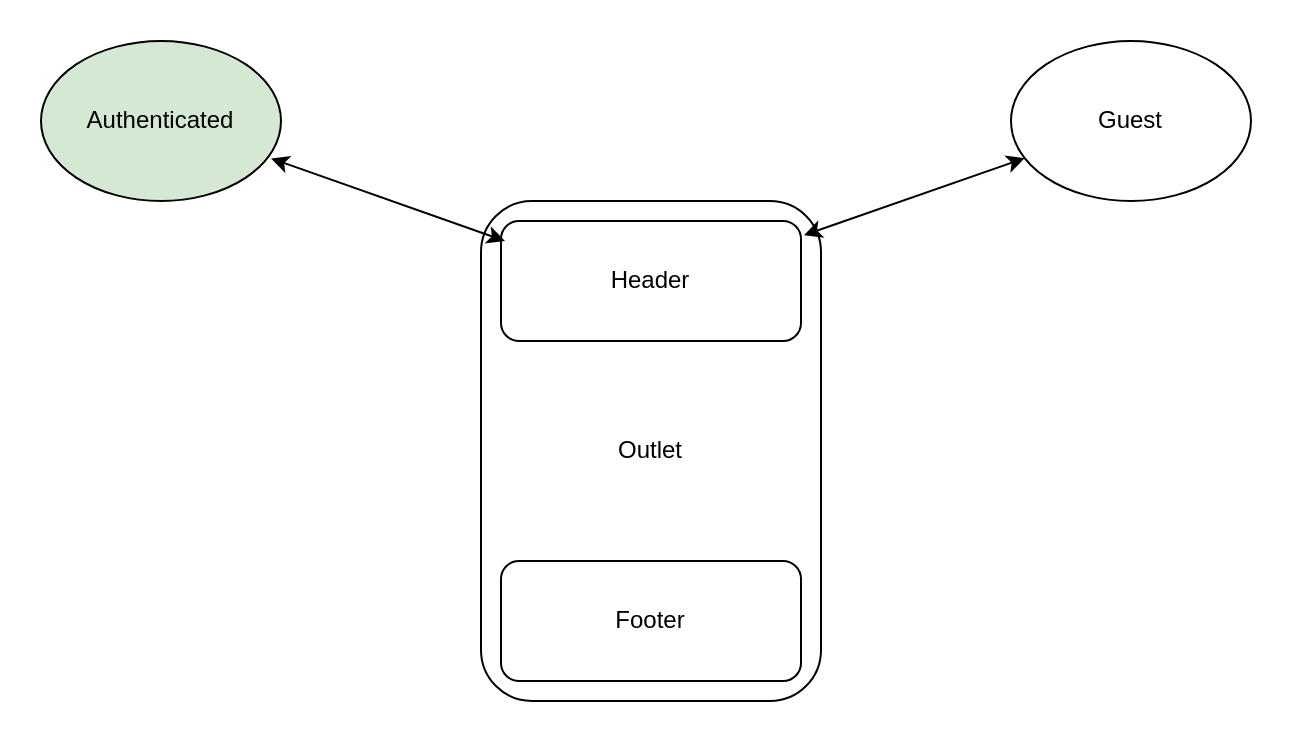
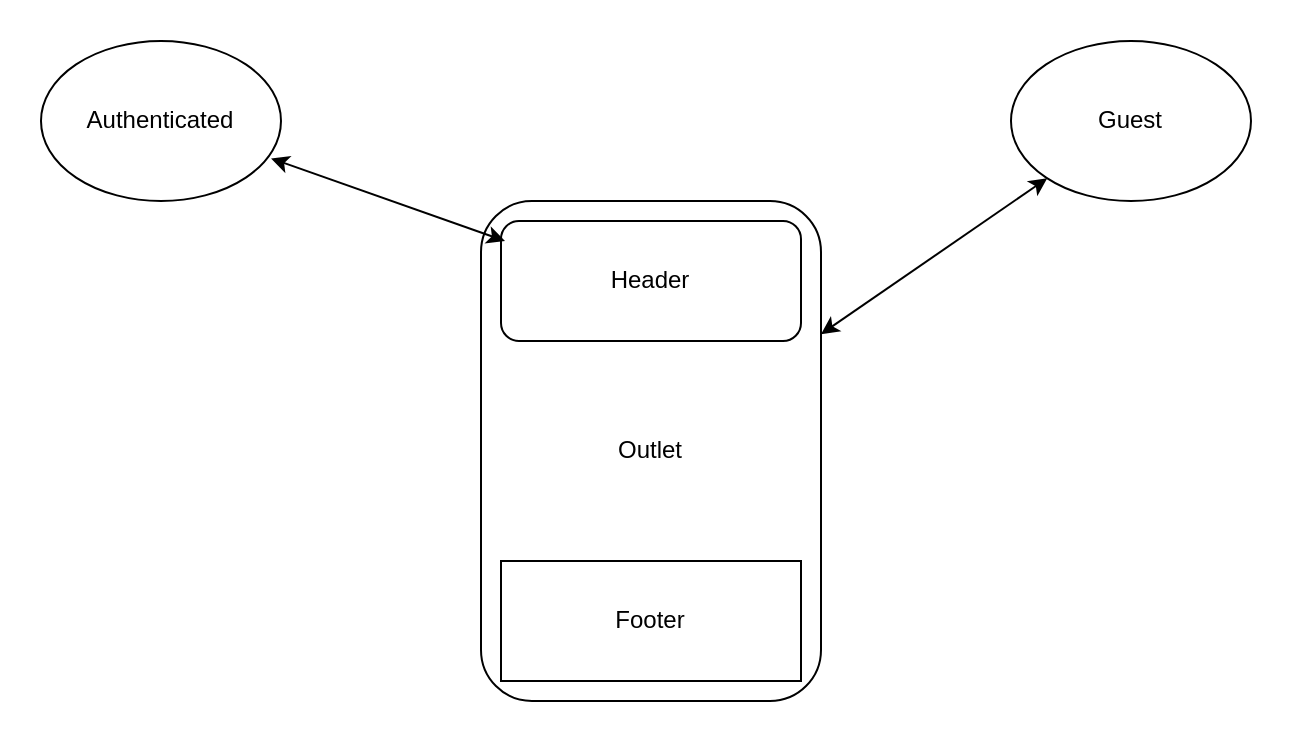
node "Authenticated": fillcolor #d5e8d4 -> #ffffff
edge "Guest" -- "Header": now "Guest" -- "Outlet"
node "Footer": shape rounded rectangle -> rectangle
